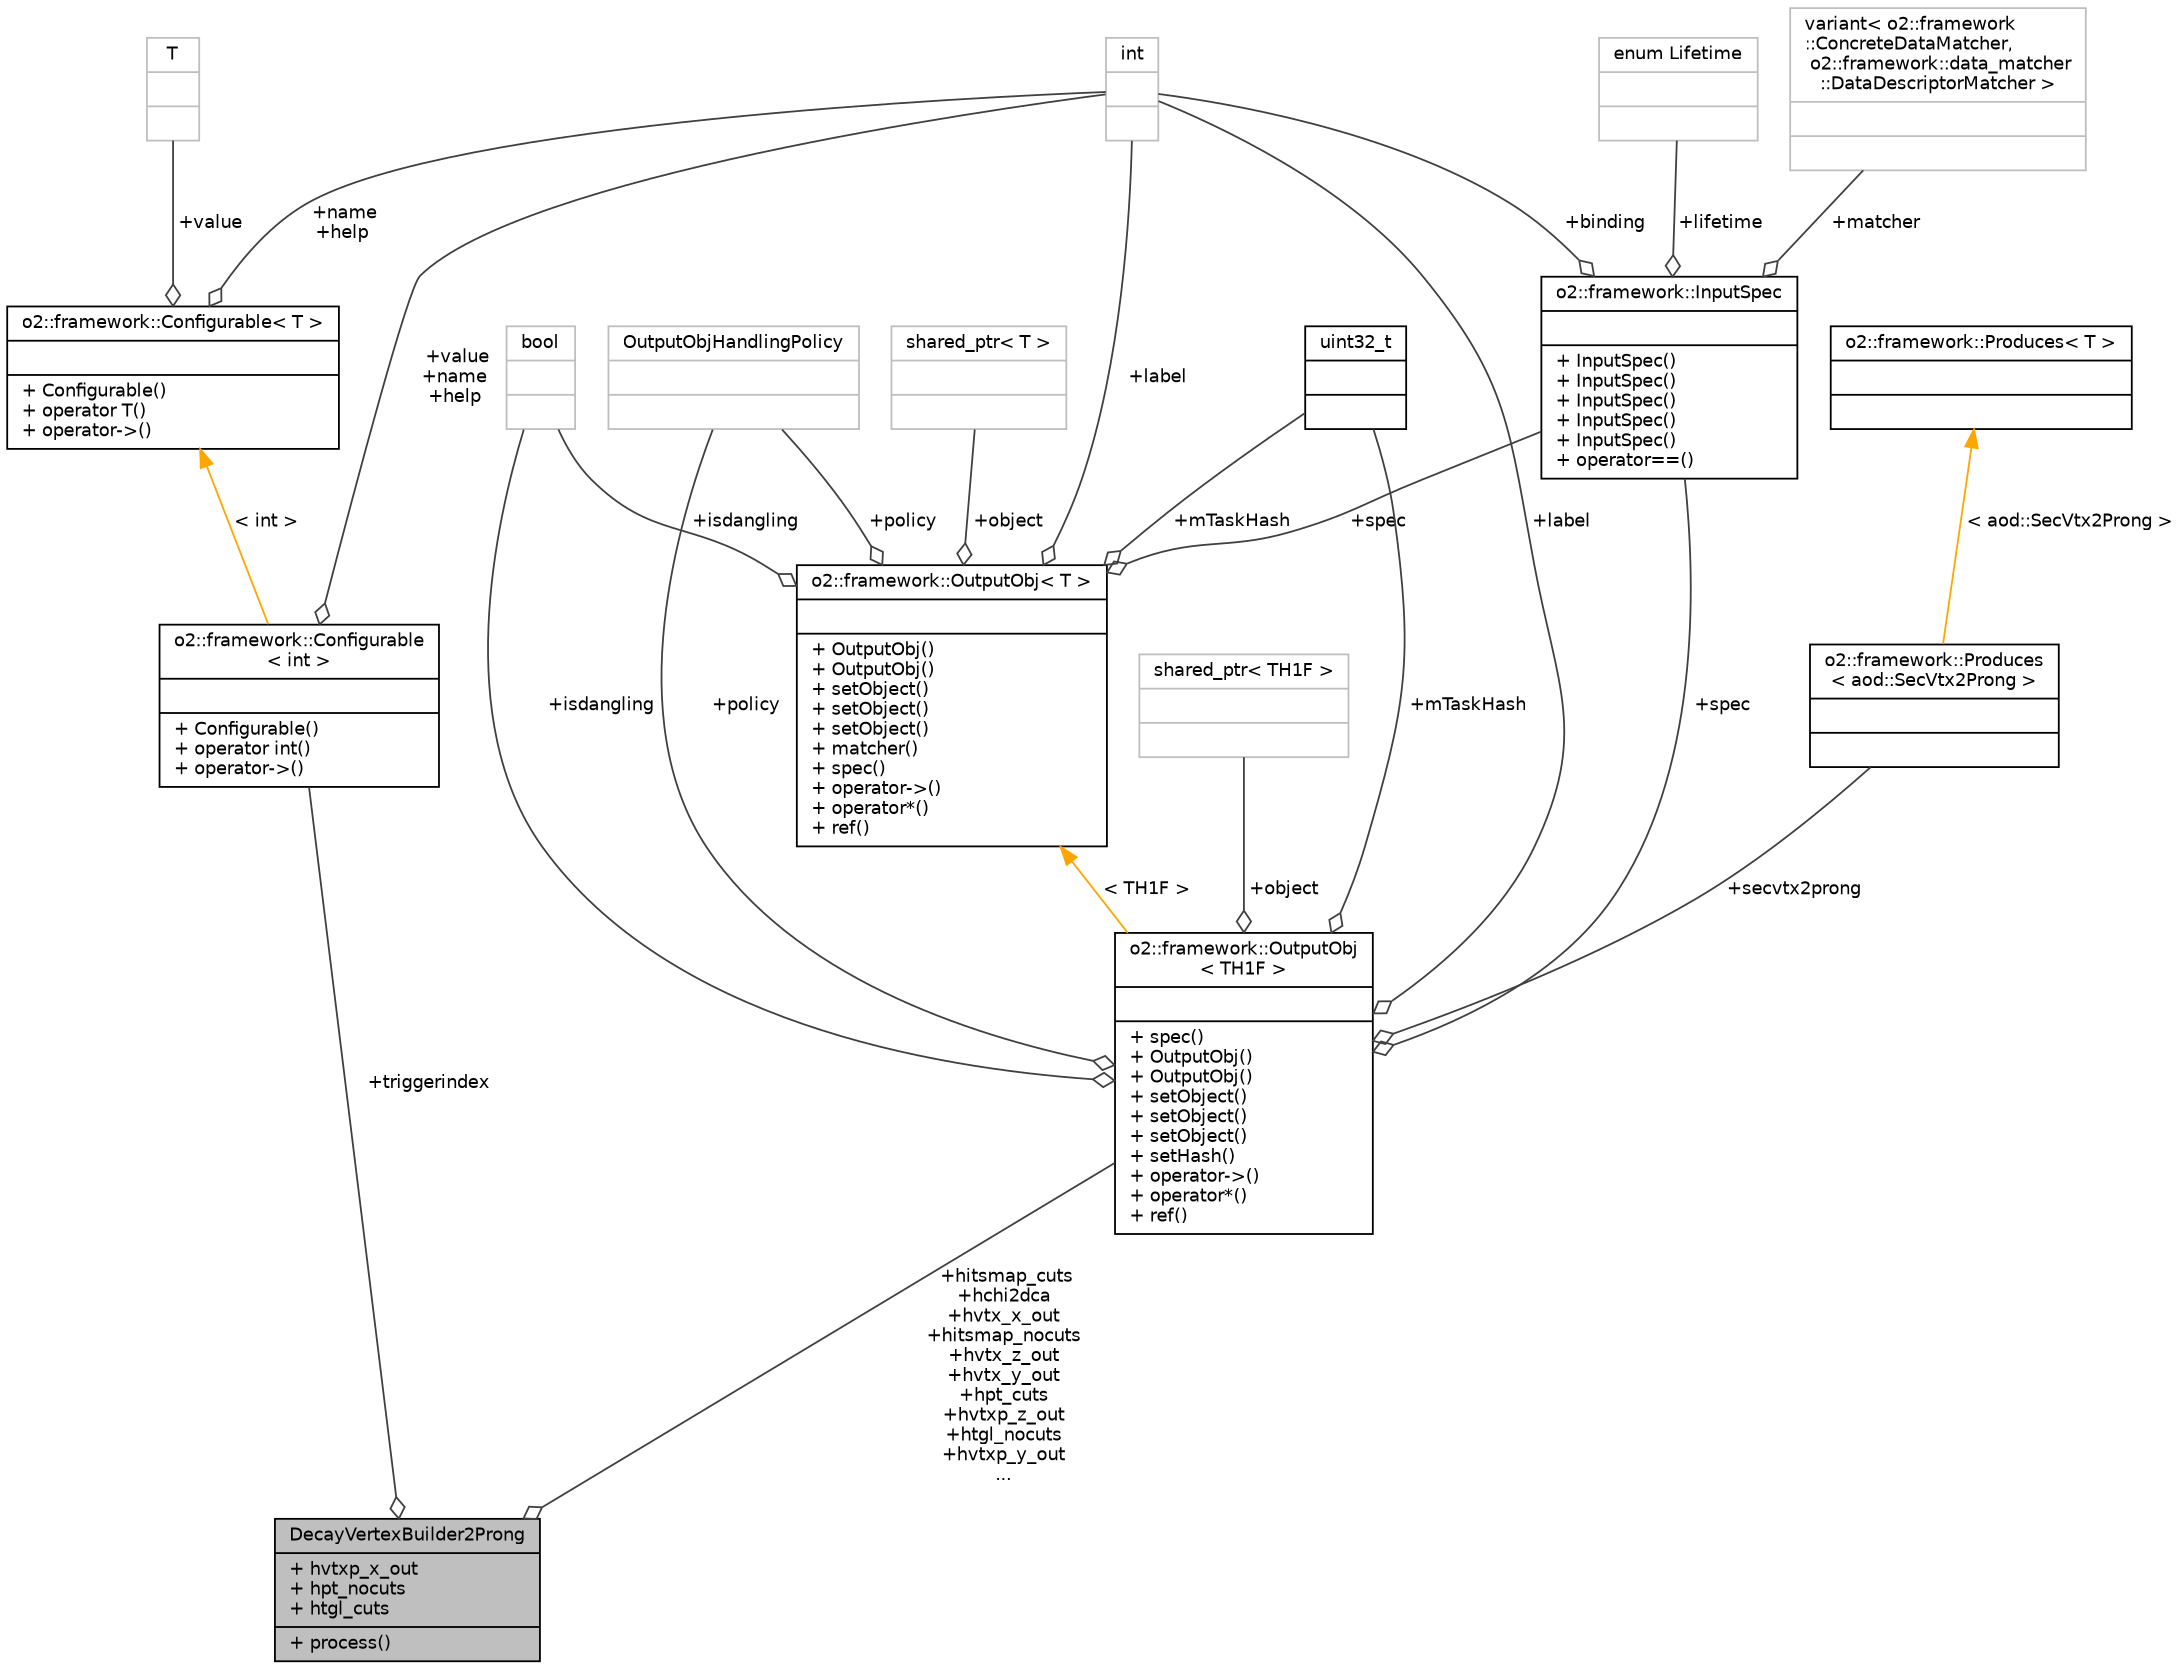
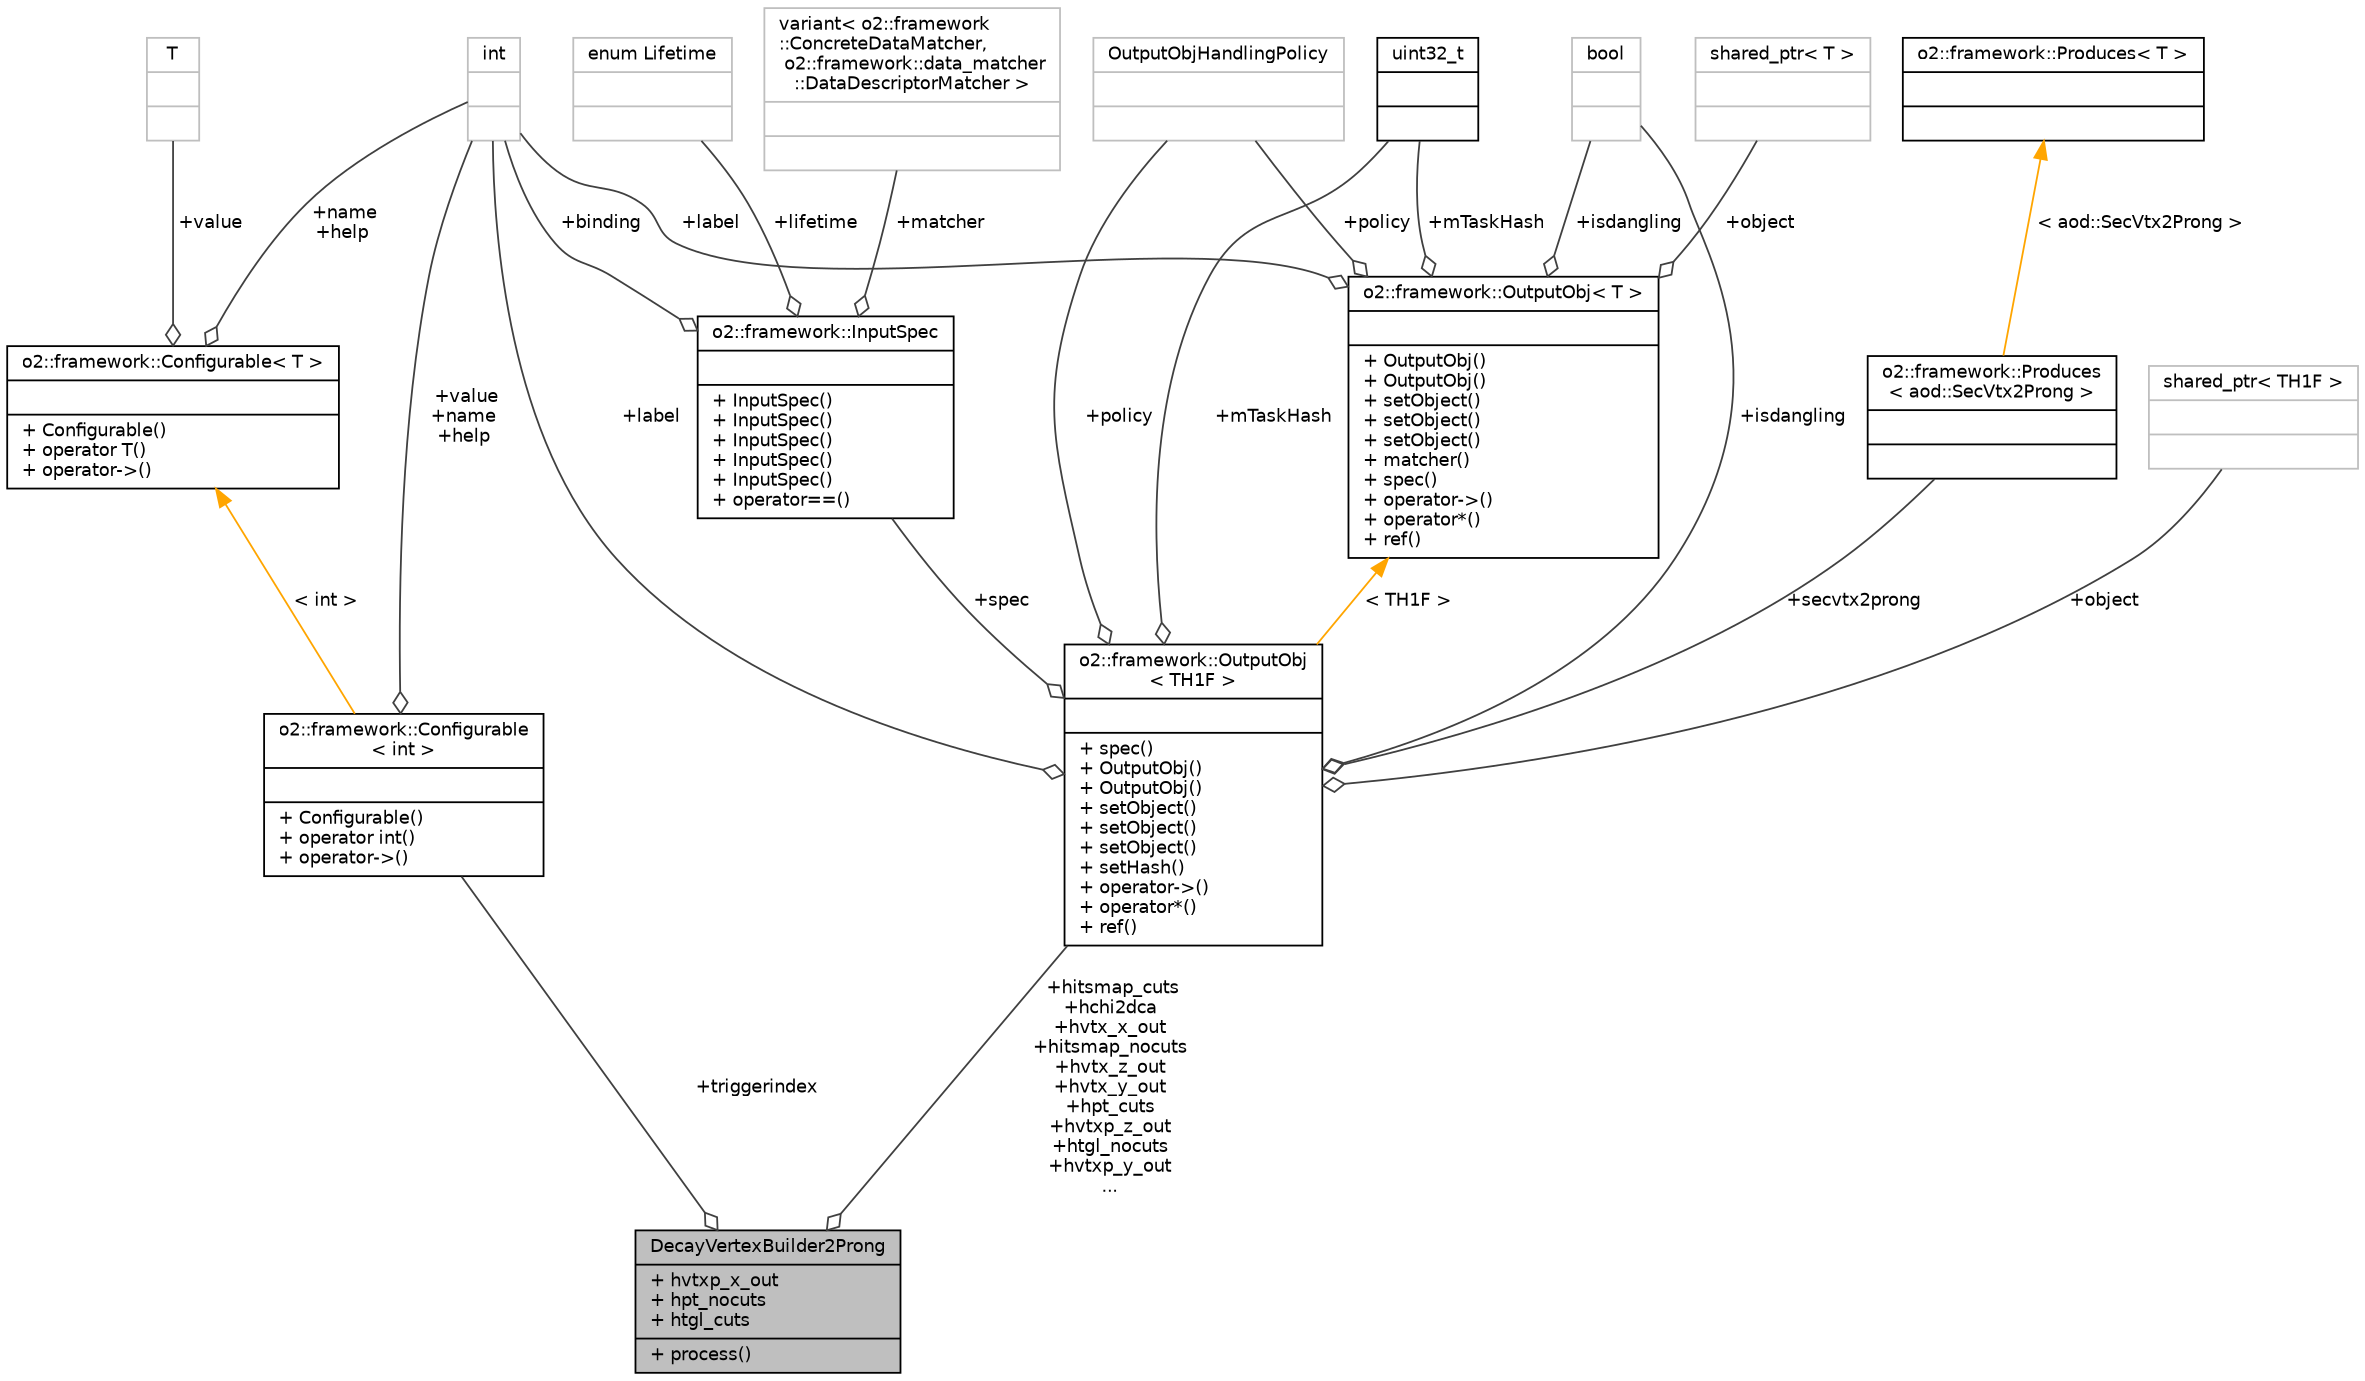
edge "o2::framework::InputSpec" -> "o2::framework::OutputObj< T >": removed, label "+spec"
